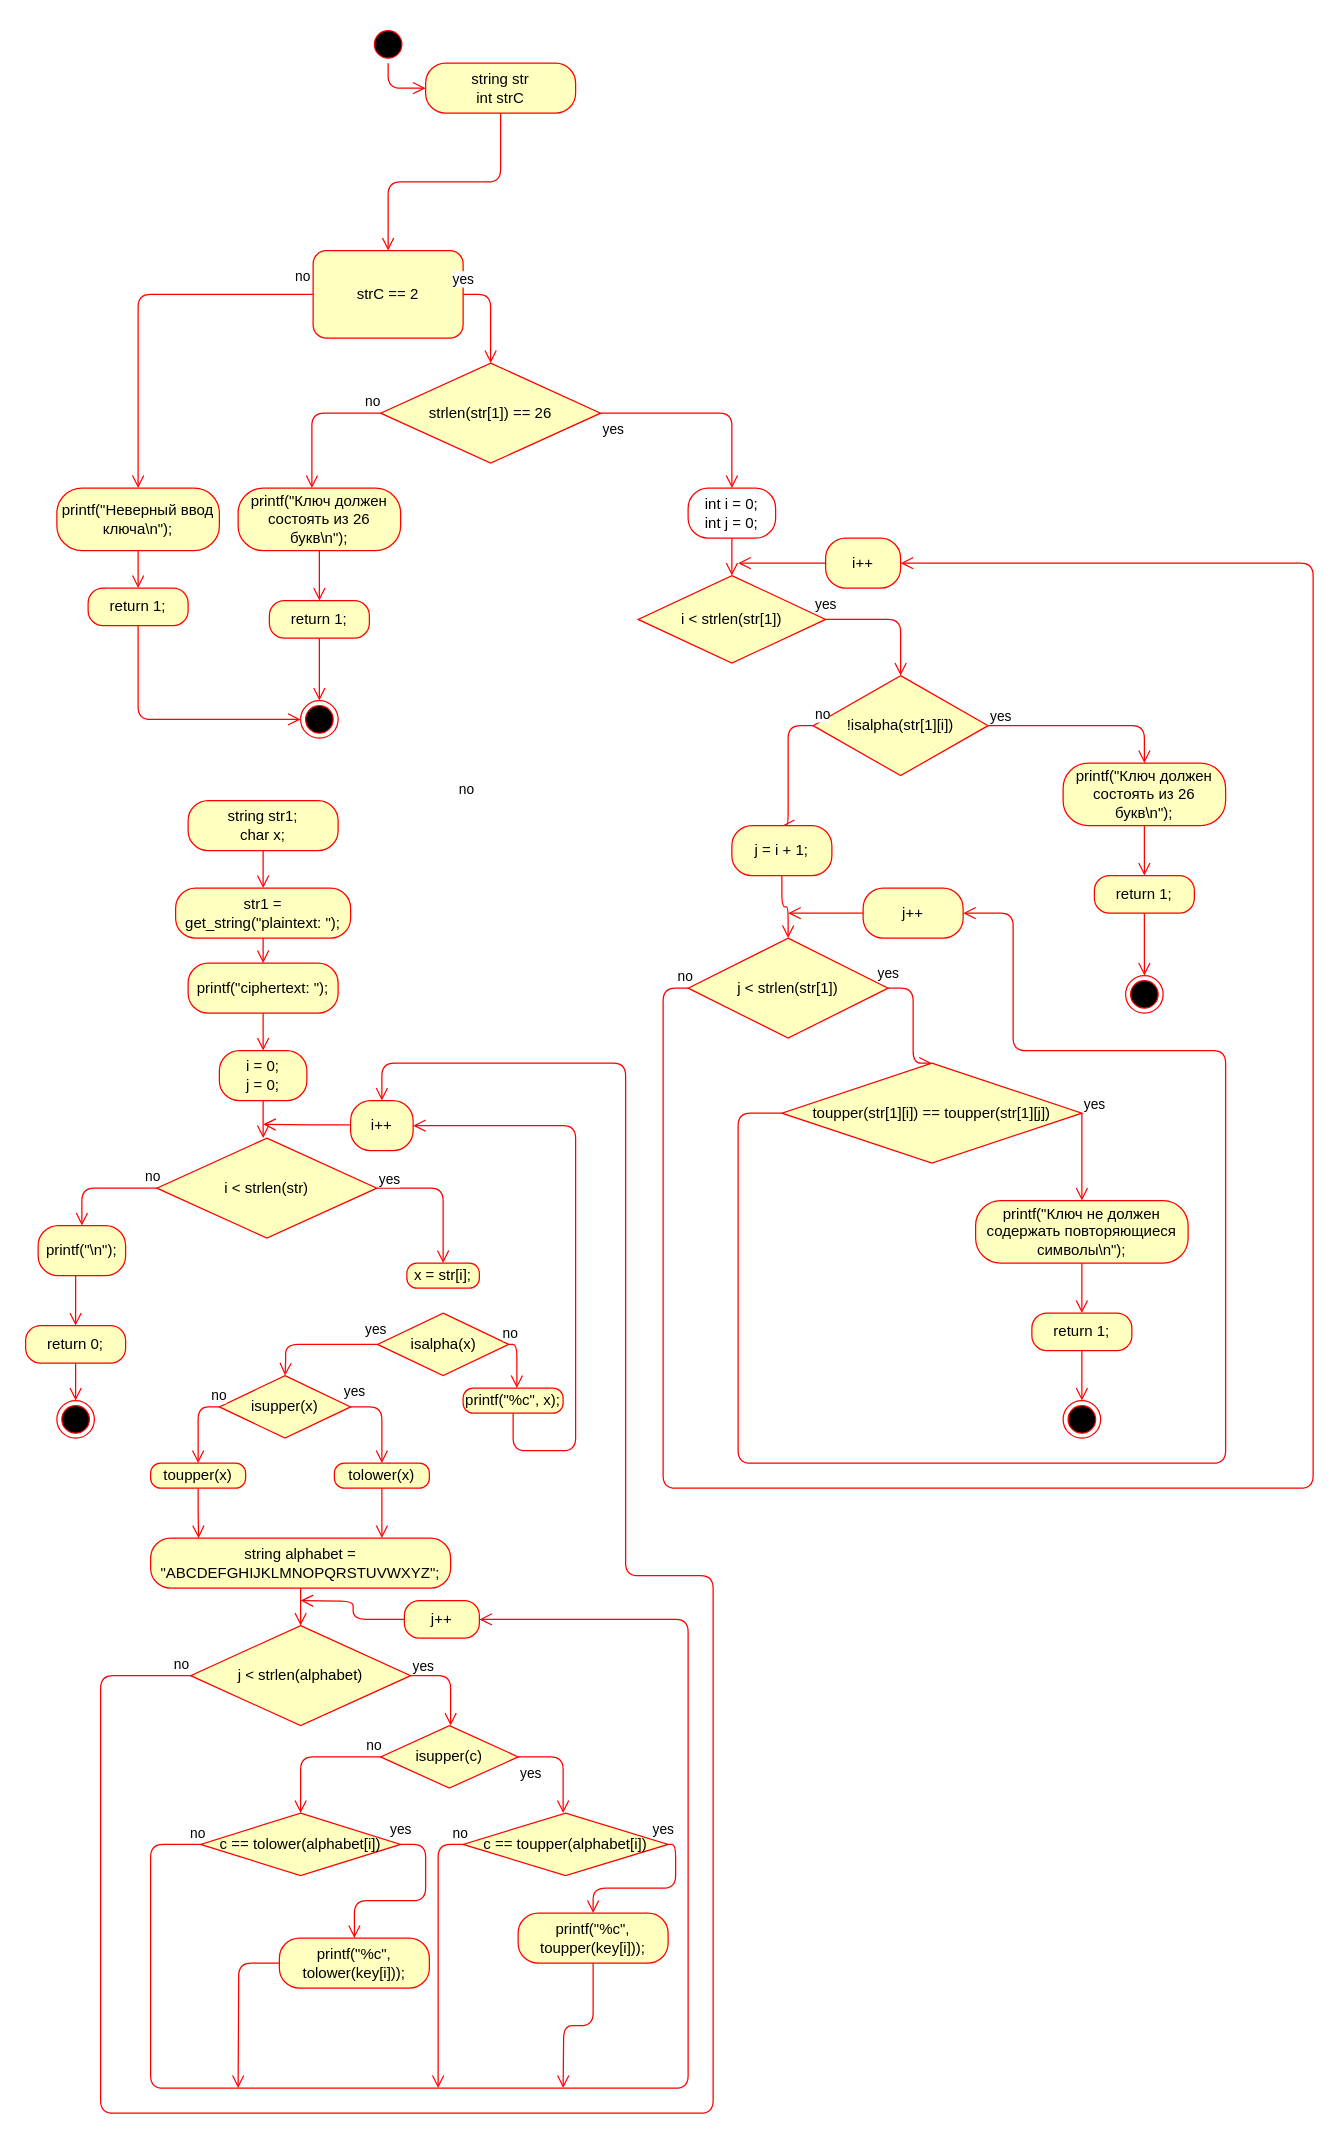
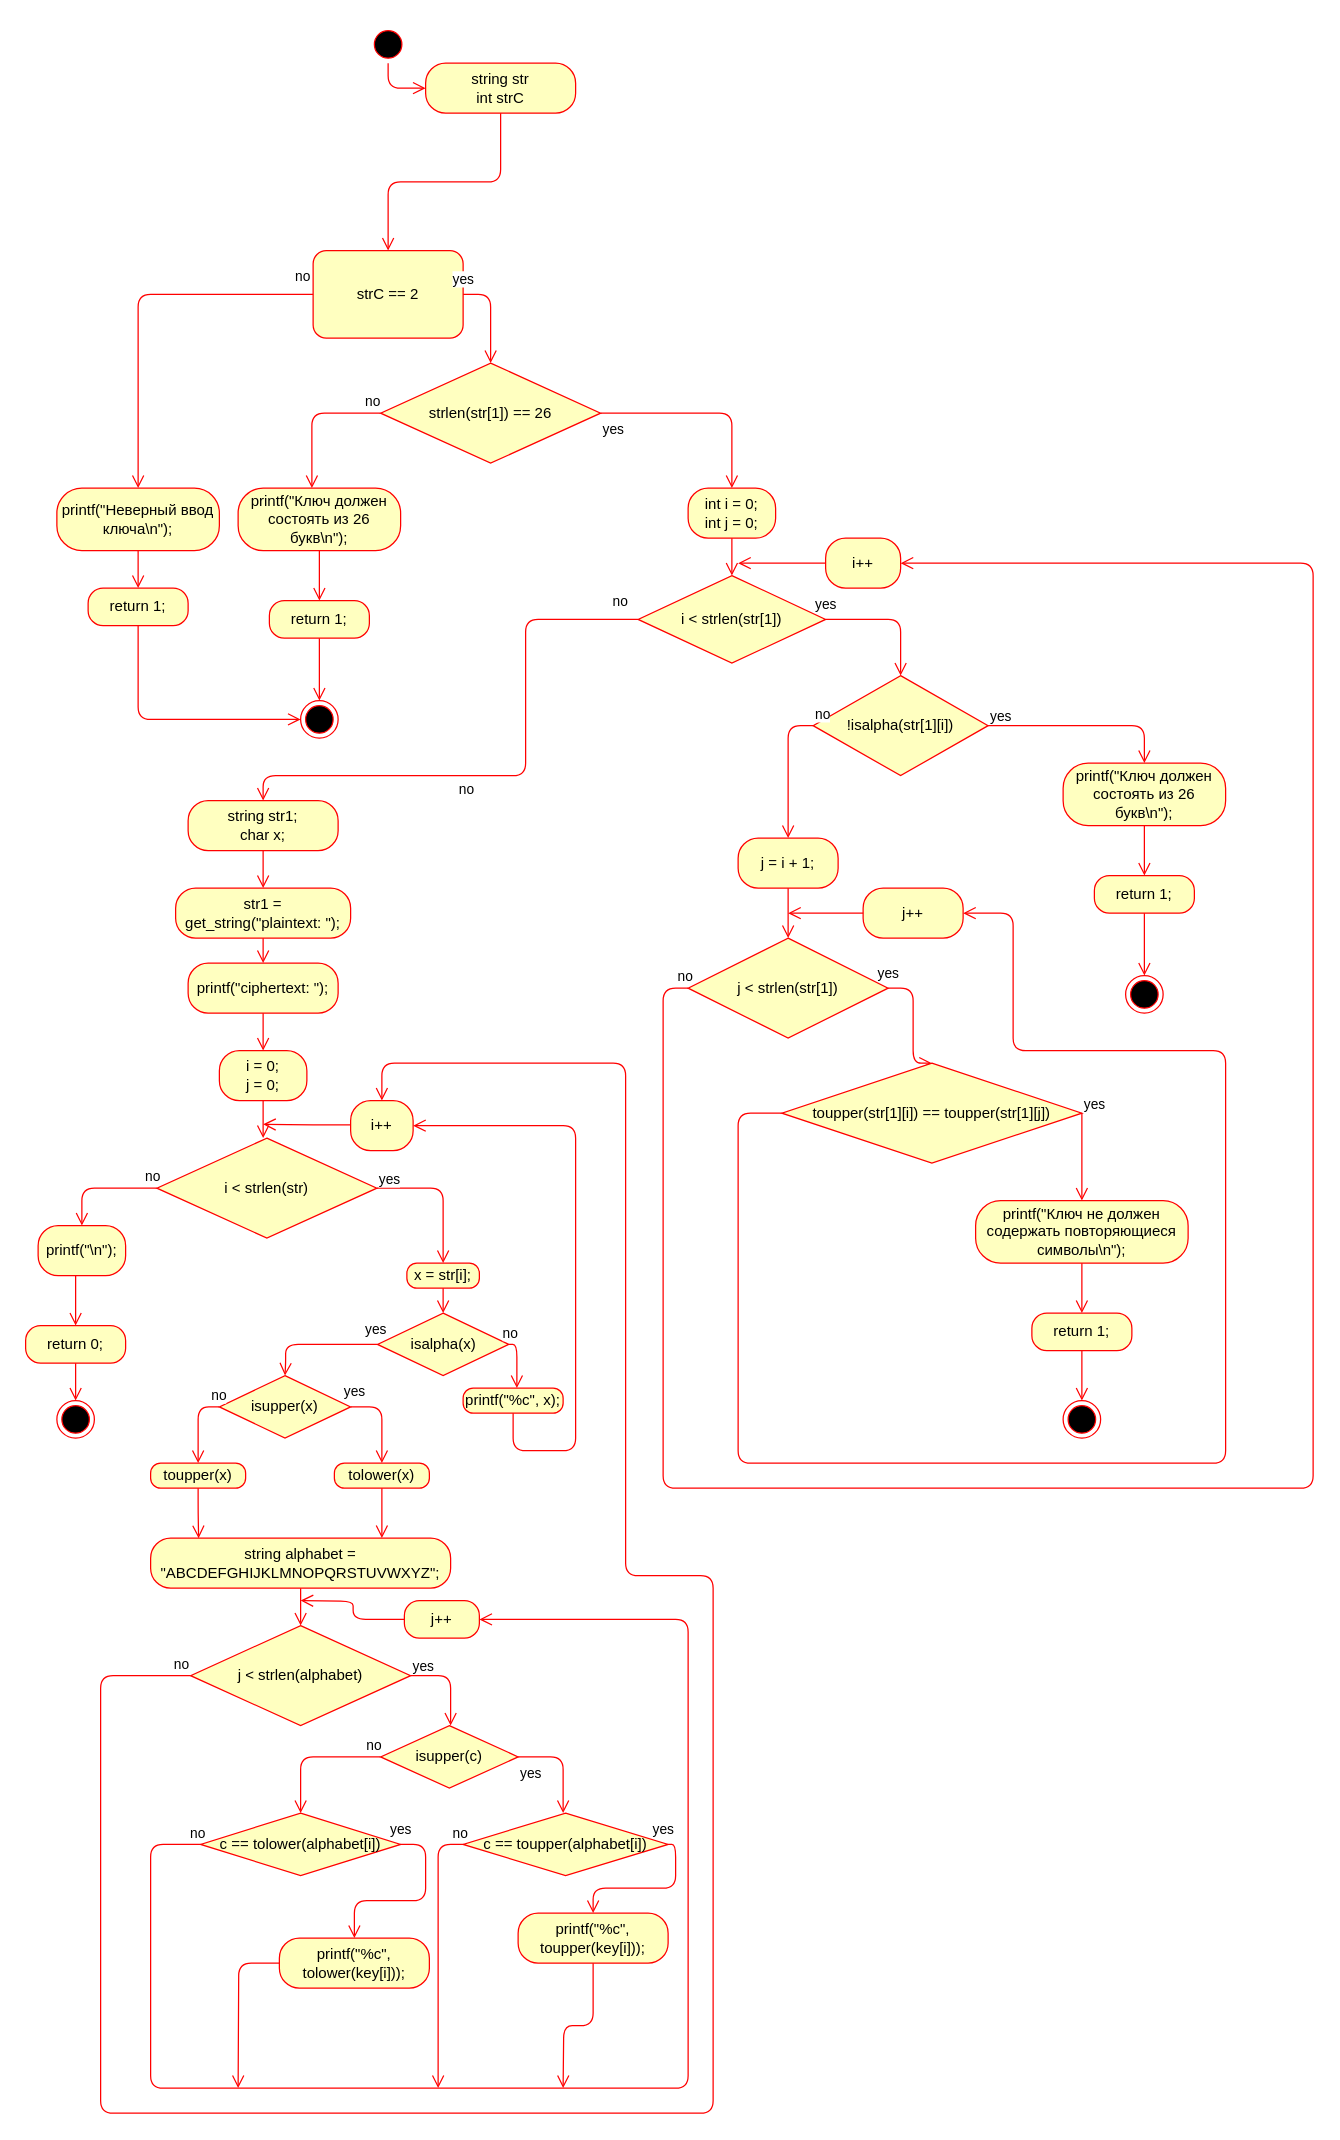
node "int i = 0; int j = 0;": fillcolor #ffffff -> #ffffc0
edge "i < strlen(str[1])" -> "string str1; char x;": added, label "no"
node "j = i + 1;": moved (782, 851) -> (788, 863)
edge "x = str[i];" -> "isalpha(x)": added
